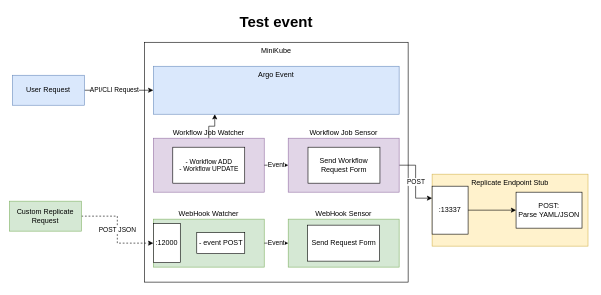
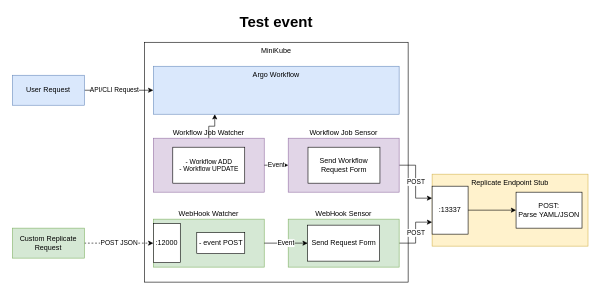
node "Argo Event": label "Argo Event" -> "Argo Workflow"
node "Custom Replicate Request": moved (45, 216) -> (48, 243)
edge "WebHook Sensor" -> ":13337": added, label "POST"
edge "WebHook Watcher" -> "WebHook Sensor": now "WebHook Watcher" -> "Send Request Form"
